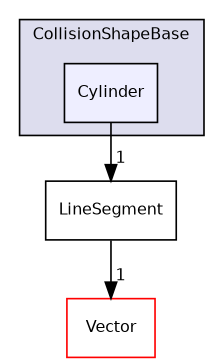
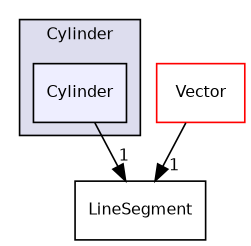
cluster "CollisionShapeBase": label "CollisionShapeBase" -> "Cylinder"
edge "LineSegment" -> "Vector": reversed
